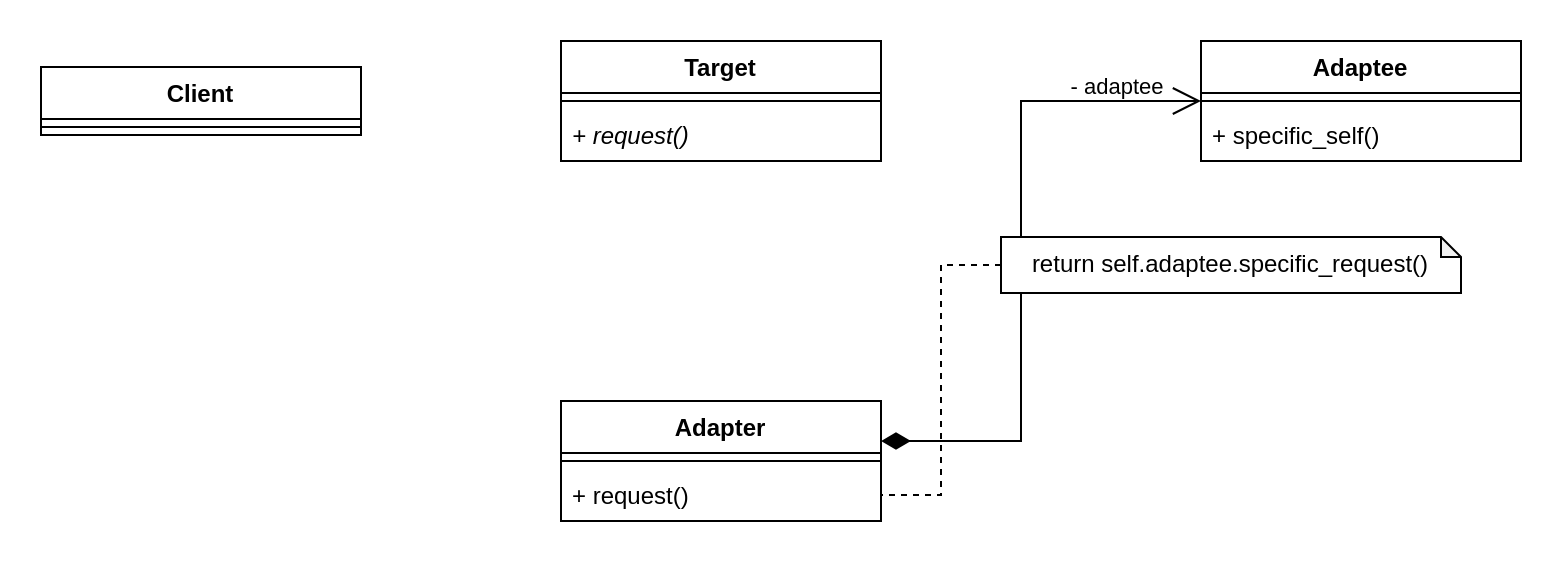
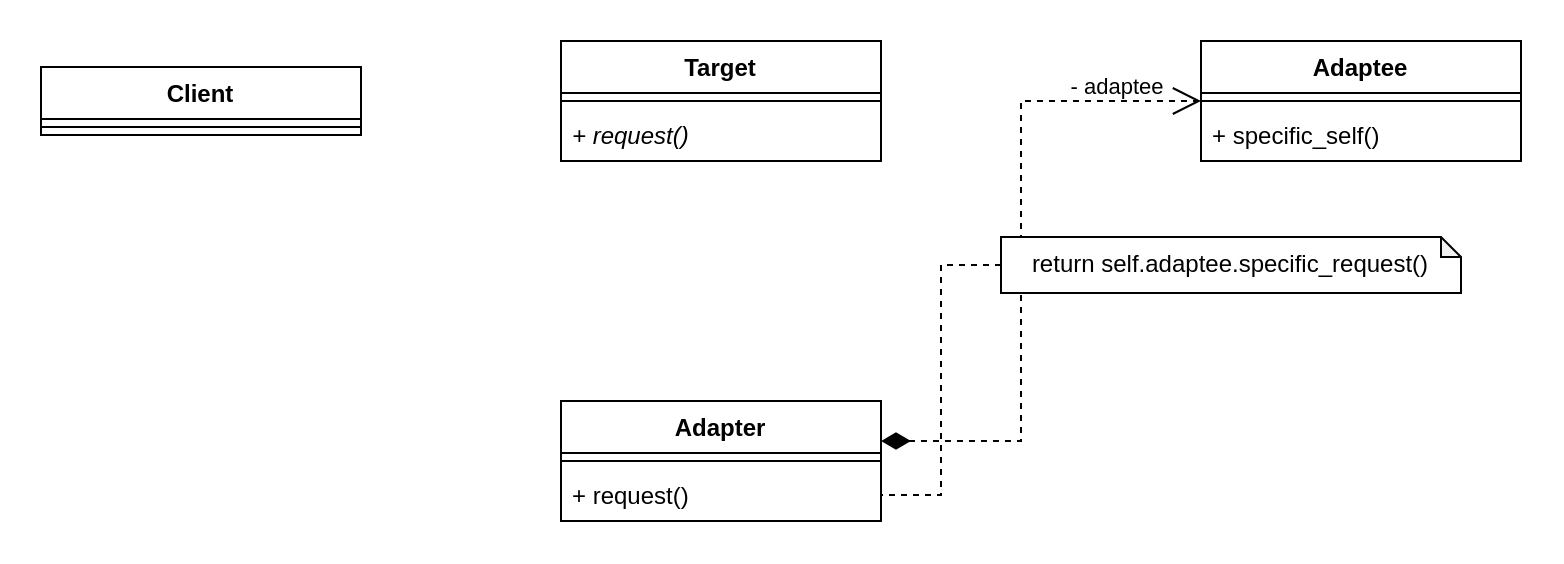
edge "Adaptee" -- "Adapter": style solid -> dashed
